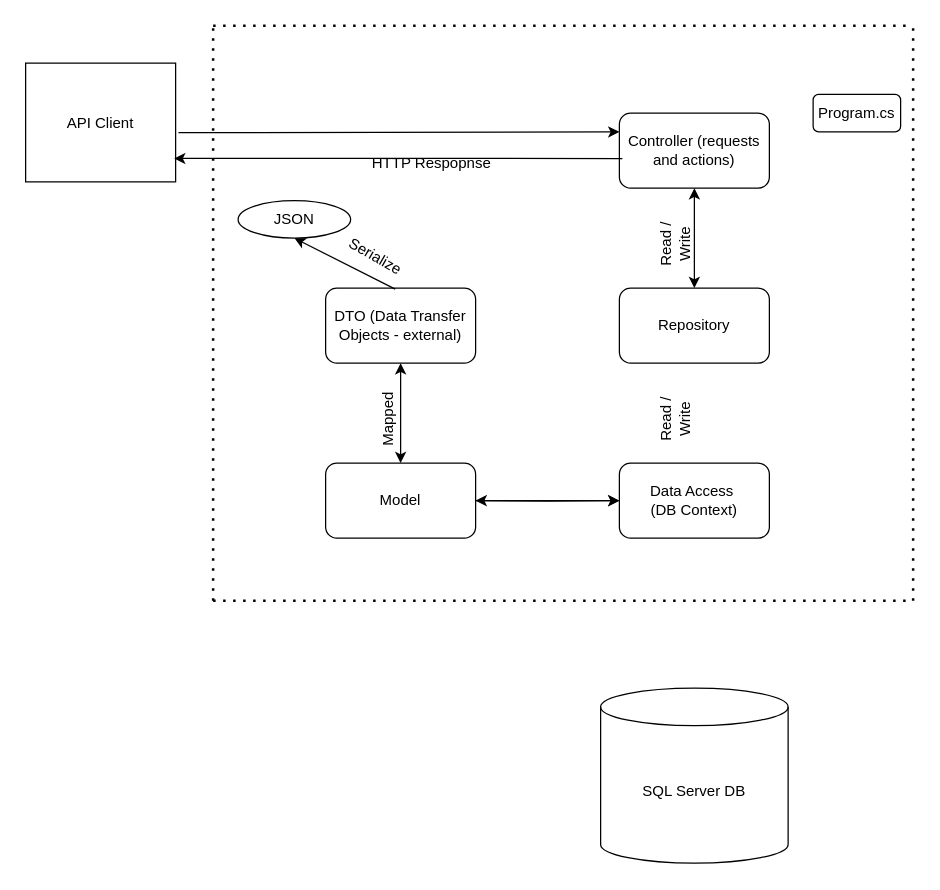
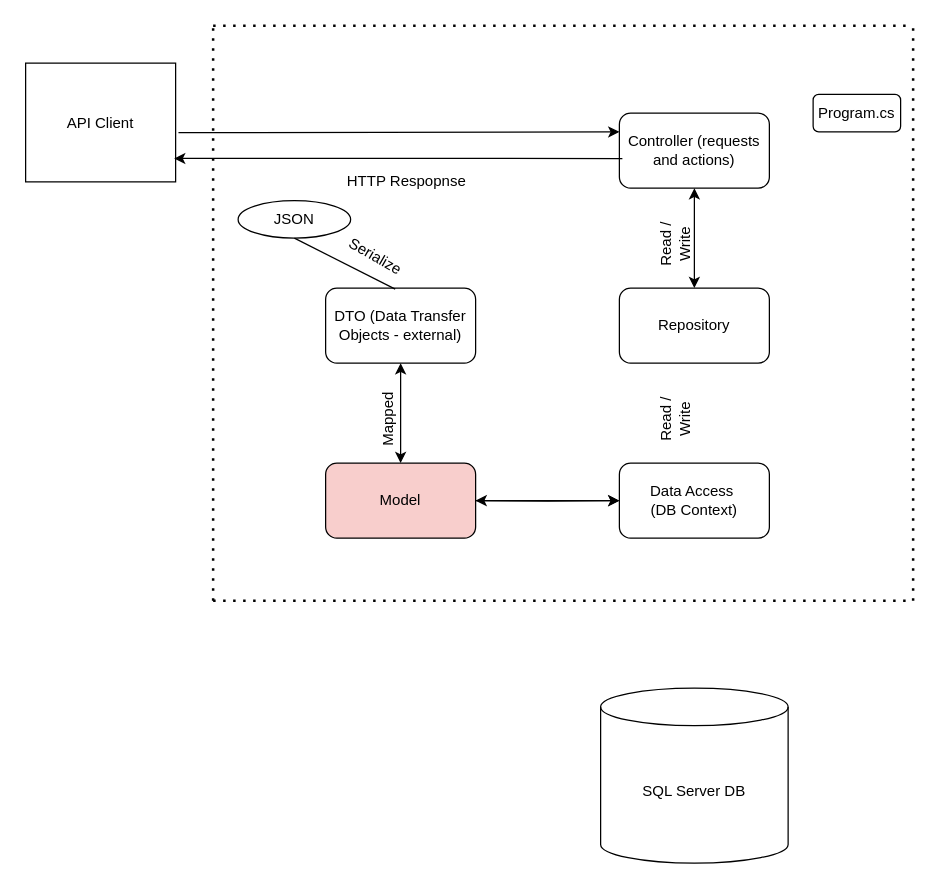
node "HTTP Respopnse": moved (432, 163) -> (407, 182)
edge "DTO (Data Transfer Objects - external)" -> "JSON": arrowhead classic -> none
node "Model": fillcolor #ffffff -> #f8cecc
